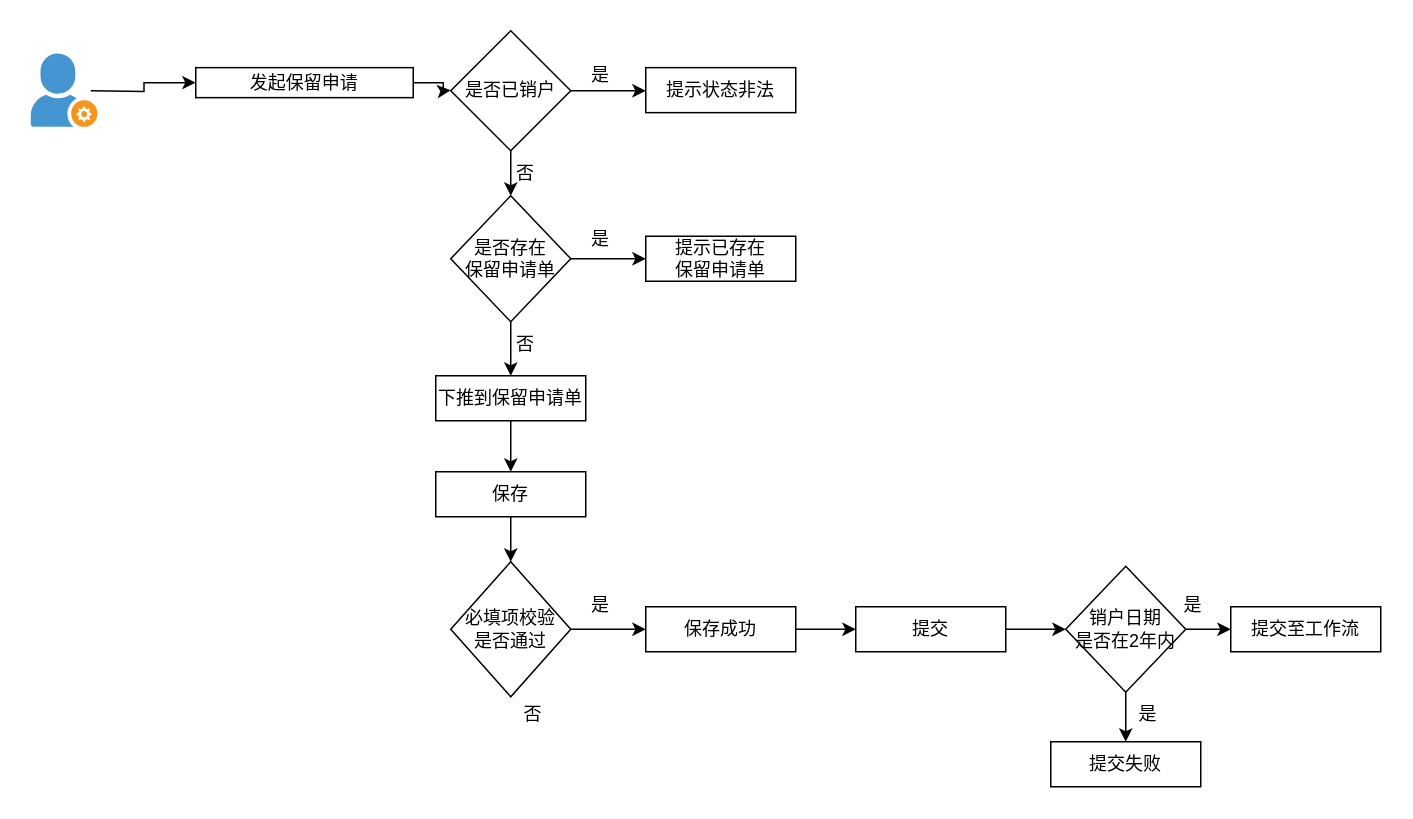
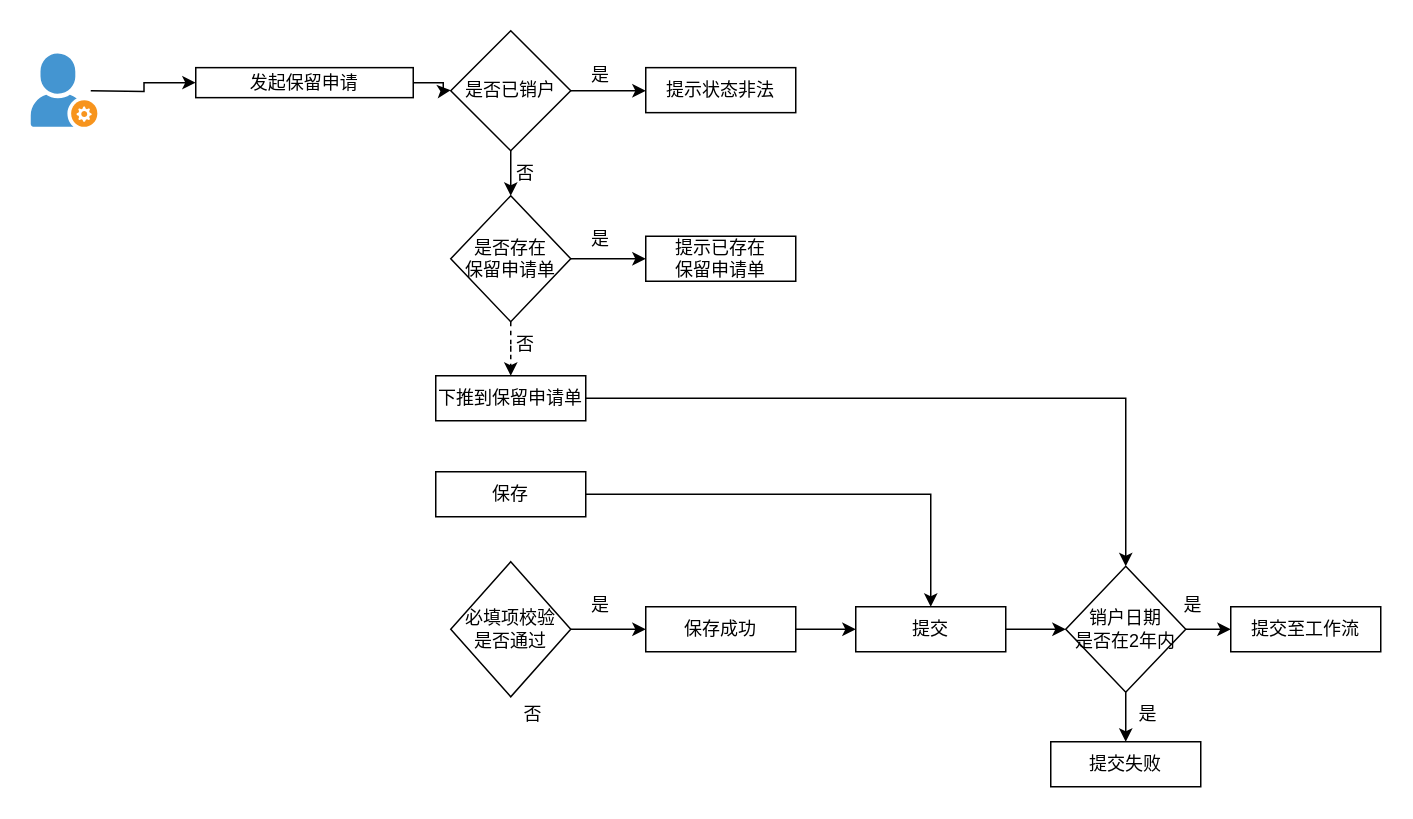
edge "是否存在 保留申请单" -> "下推到保留申请单": style solid -> dashed
edge "下推到保留申请单" -> "保存": now "下推到保留申请单" -> "销户日期 是否在2年内"
edge "保存" -> "必填项校验 是否通过": now "保存" -> "提交"
